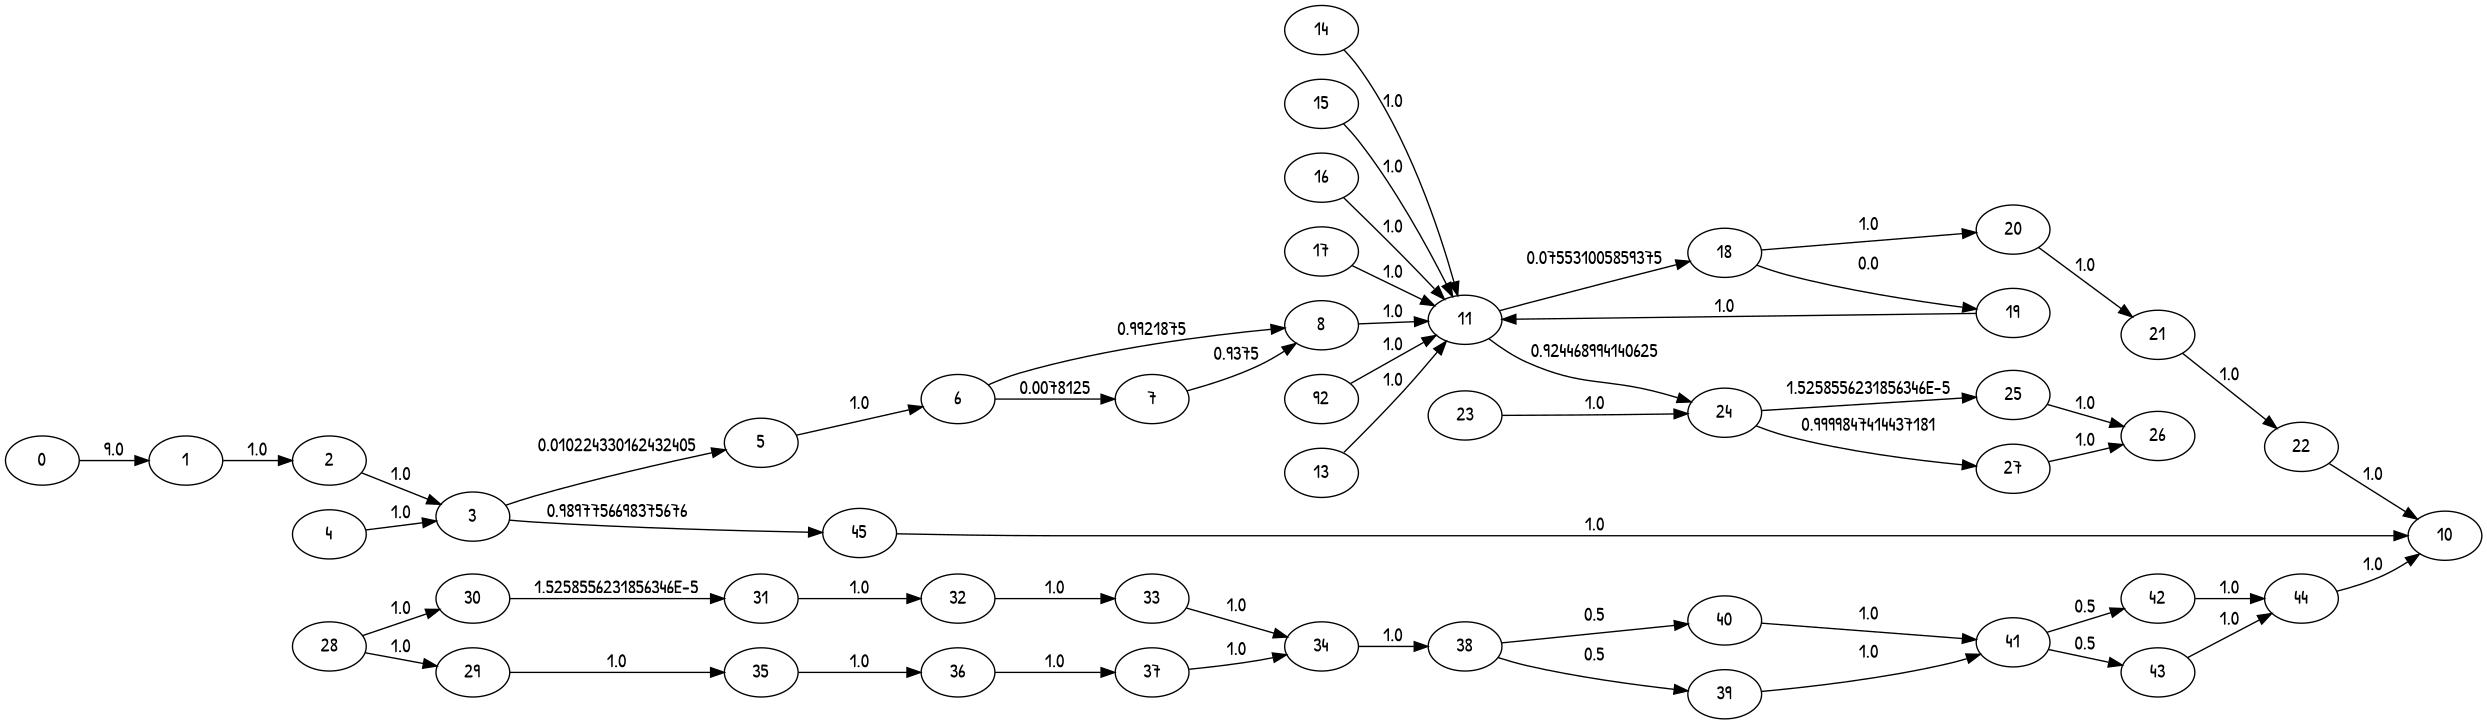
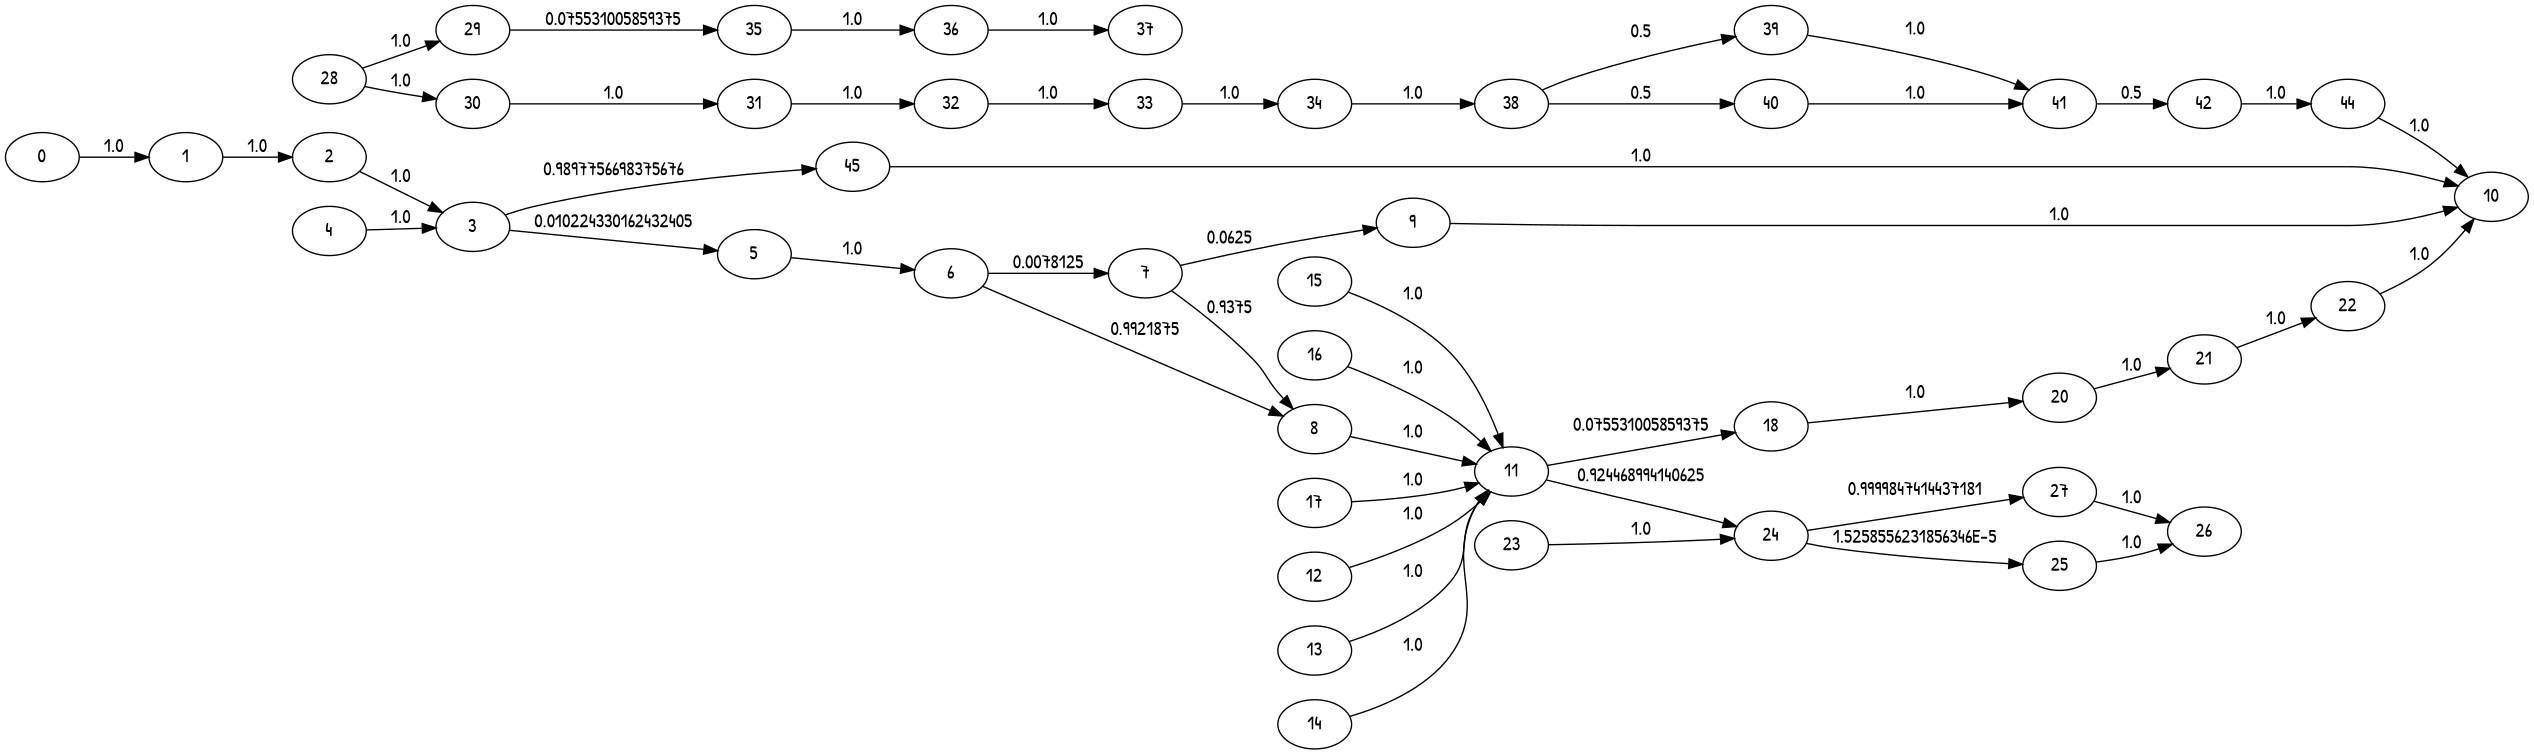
node "9": added
node "19": removed
node "92": label "92" -> "12"
edge "0" -> "1": label "9.0" -> "1.0"
edge "30" -> "31": label "1.5258556231856346E-5" -> "1.0"
edge "29" -> "35": label "1.0" -> "0.075531005859375"
edge "37" -> "34": removed, label "1.0"
node "43": removed
